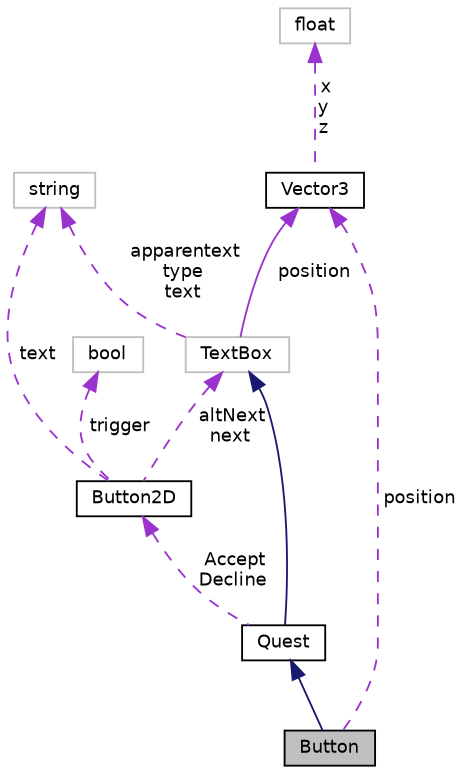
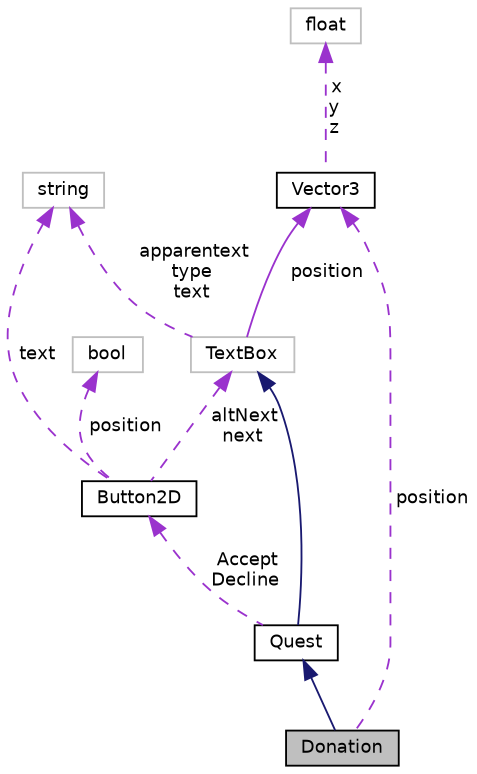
edge "Button2D" -> "bool": label " trigger" -> " position"
node "Button": label "Button" -> "Donation"
